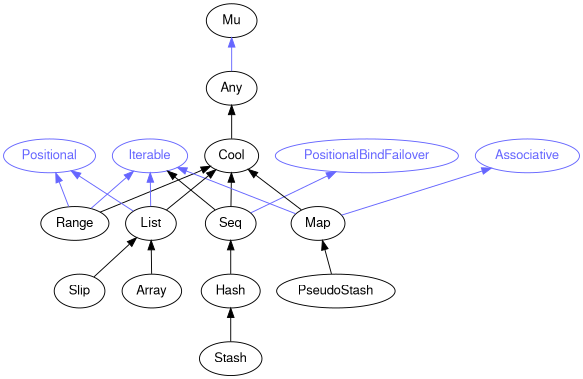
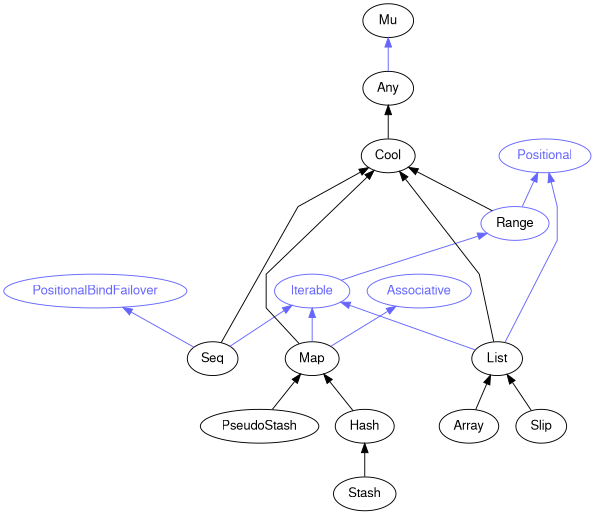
edge "Range" -> "Iterable": reversed
edge "Seq" -> "Iterable": color #000000 -> #6666ff
node "Range": color #000000 -> #6666ff
edge "Hash" -> "Seq": now "Hash" -> "Map"
